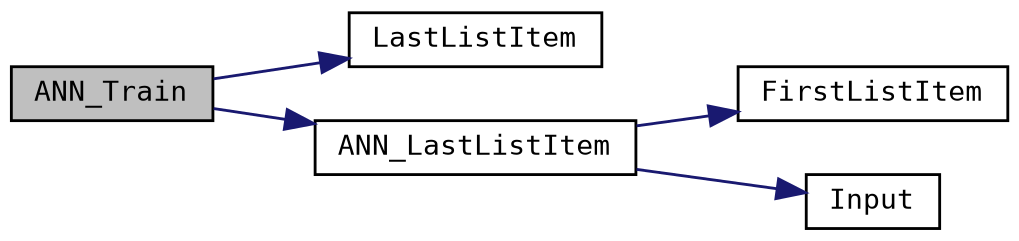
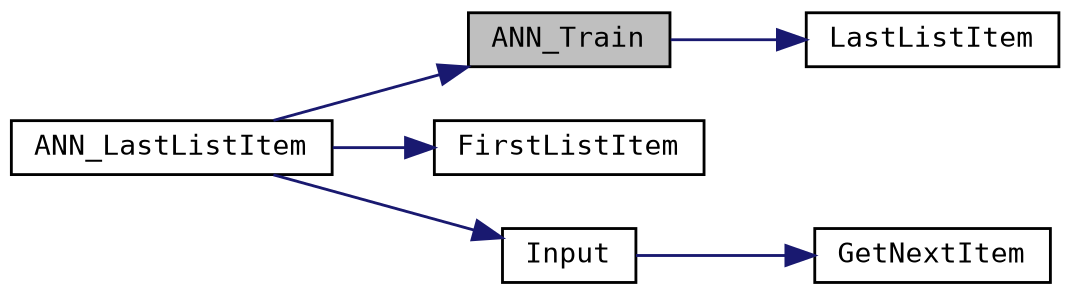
edge "ANN_Train" -> "ANN_LastListItem": reversed
node "GetNextItem": added
